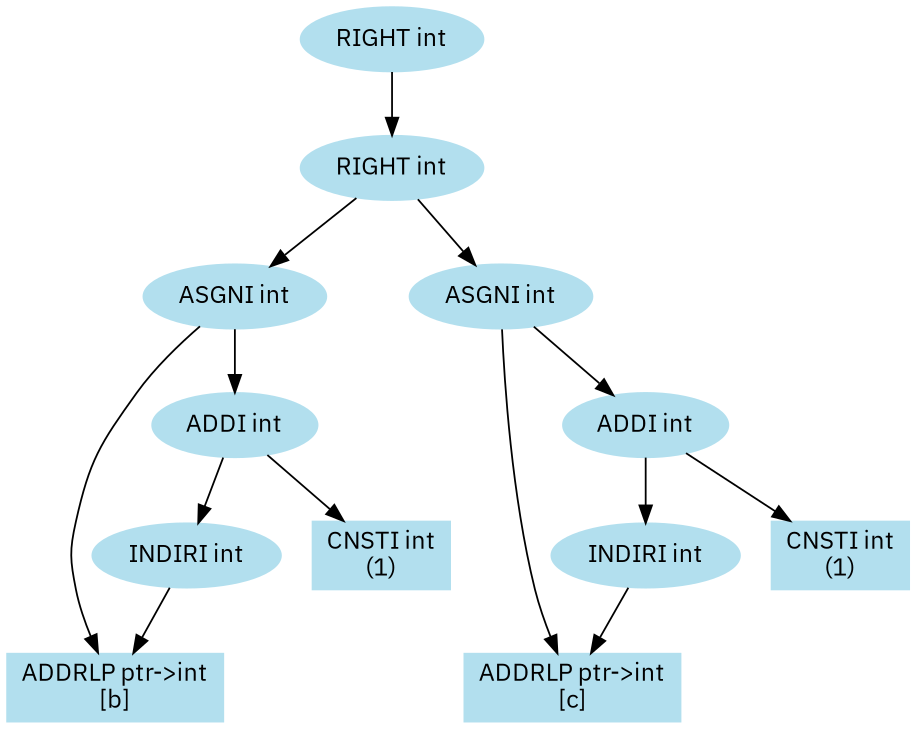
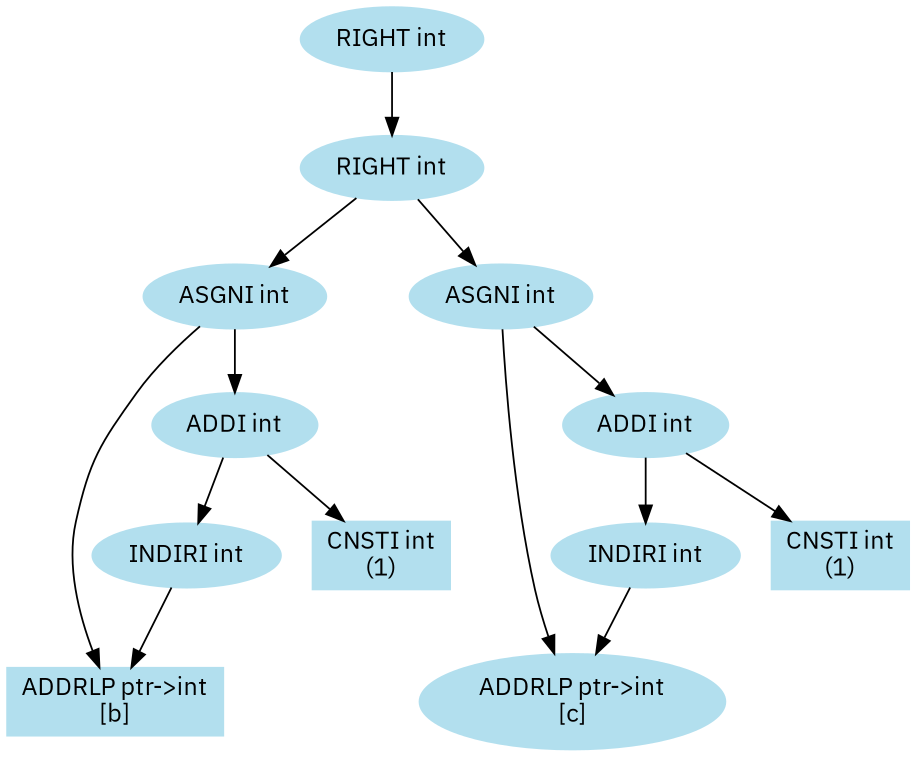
node "ADDRLP ptr->int [c]": shape box -> ellipse
